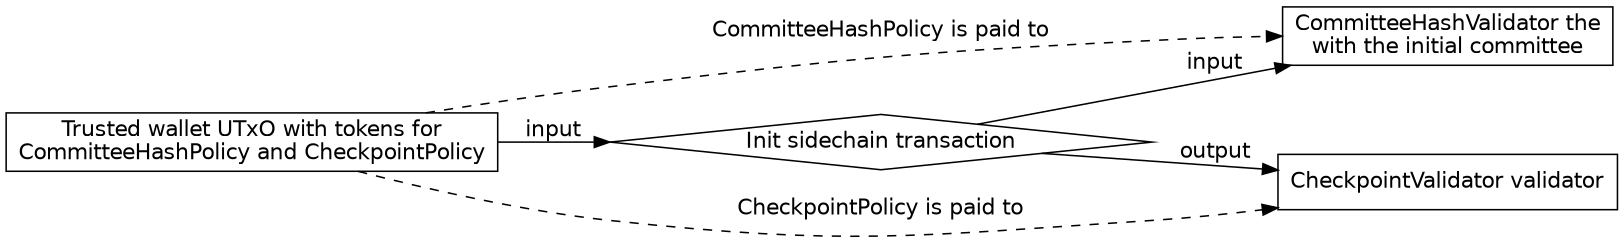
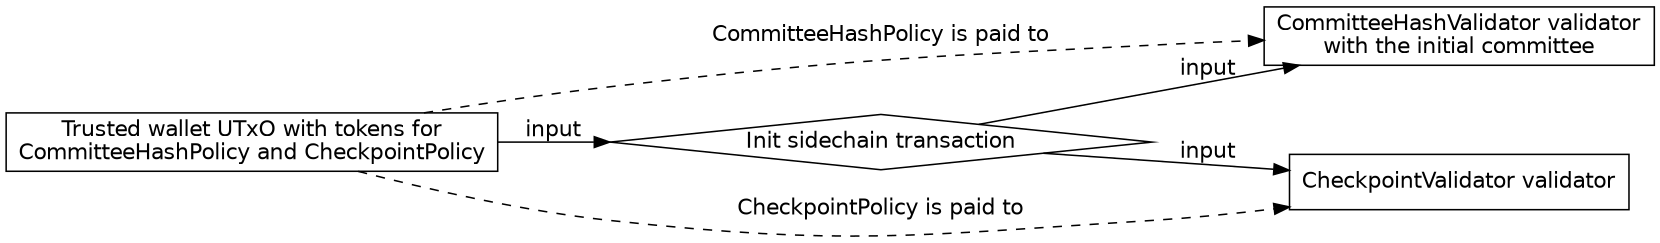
node "CommitteeHashValidator the with the initial committee": label "CommitteeHashValidator the with the initial committee" -> "CommitteeHashValidator validator with the initial committee"
edge "Init sidechain transaction" -> "CheckpointValidator validator": label "output" -> "input"
